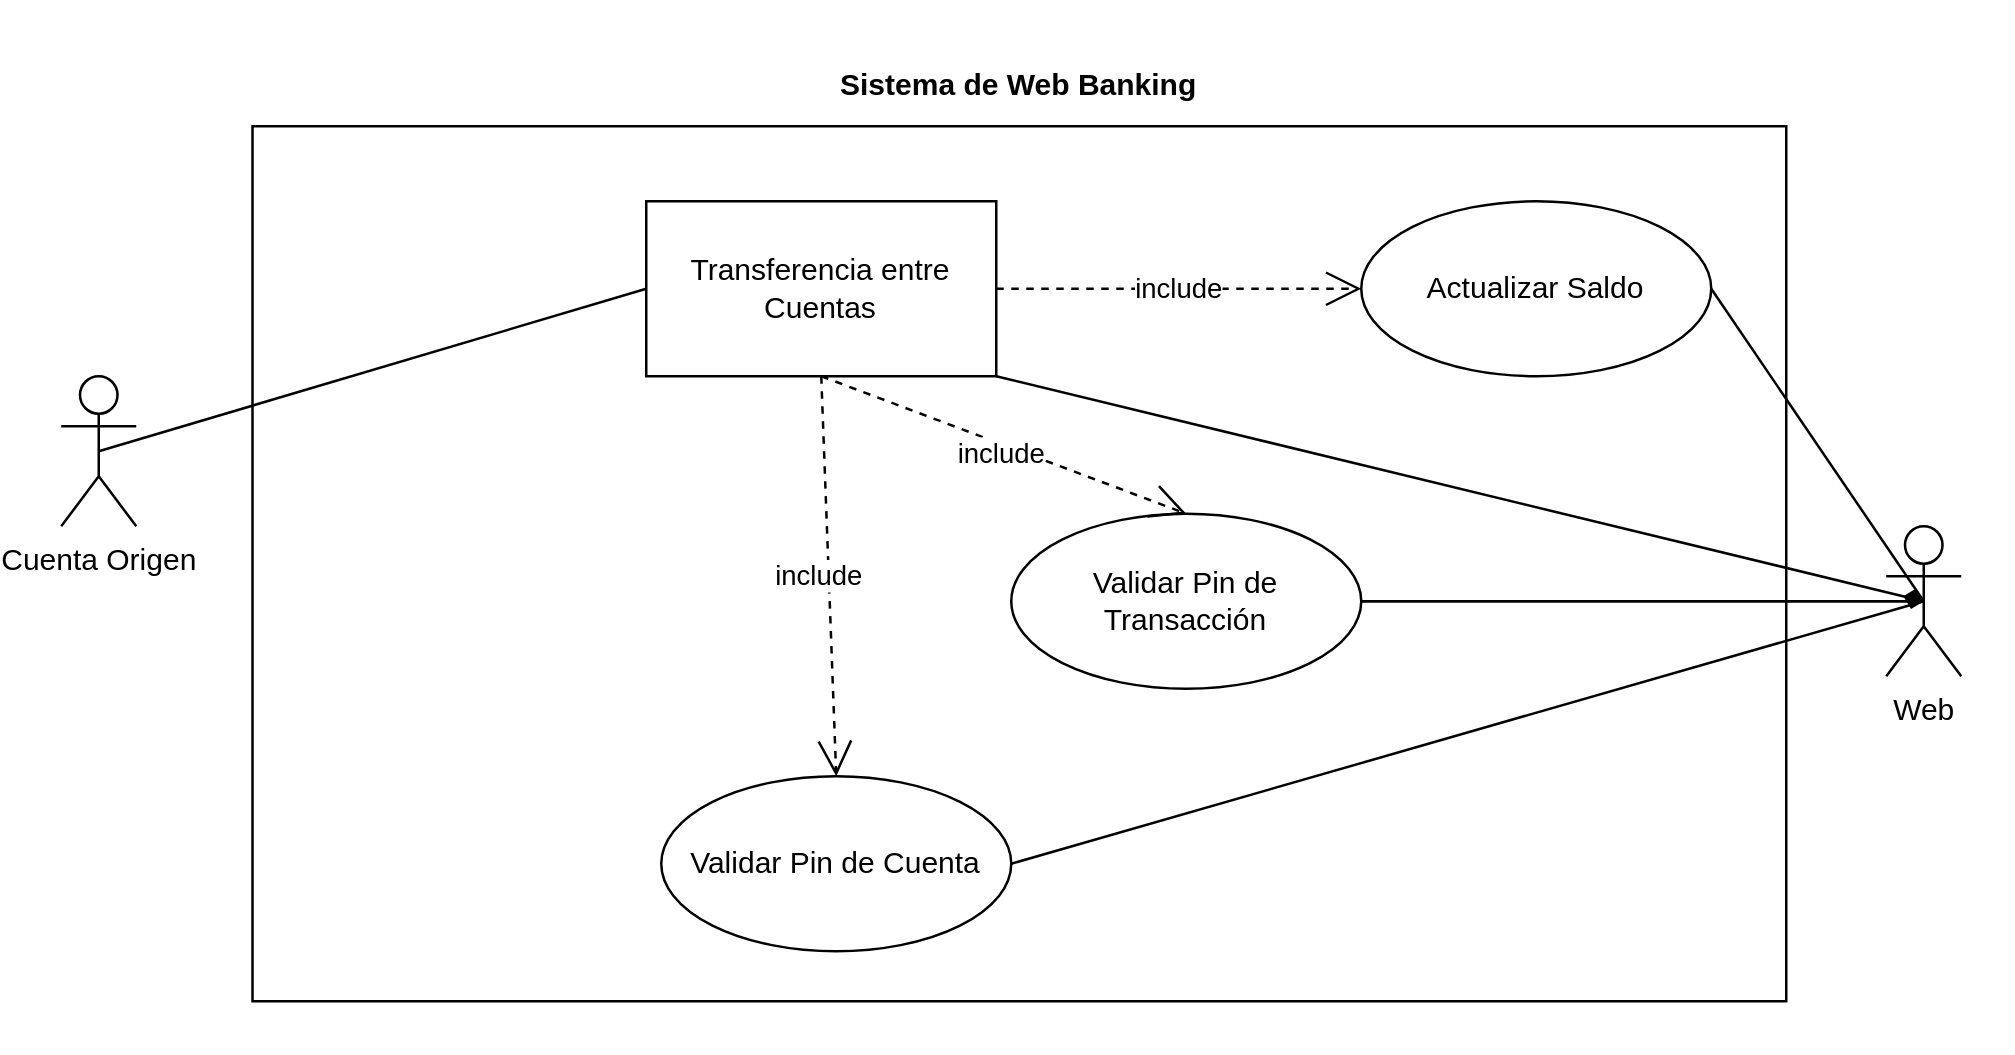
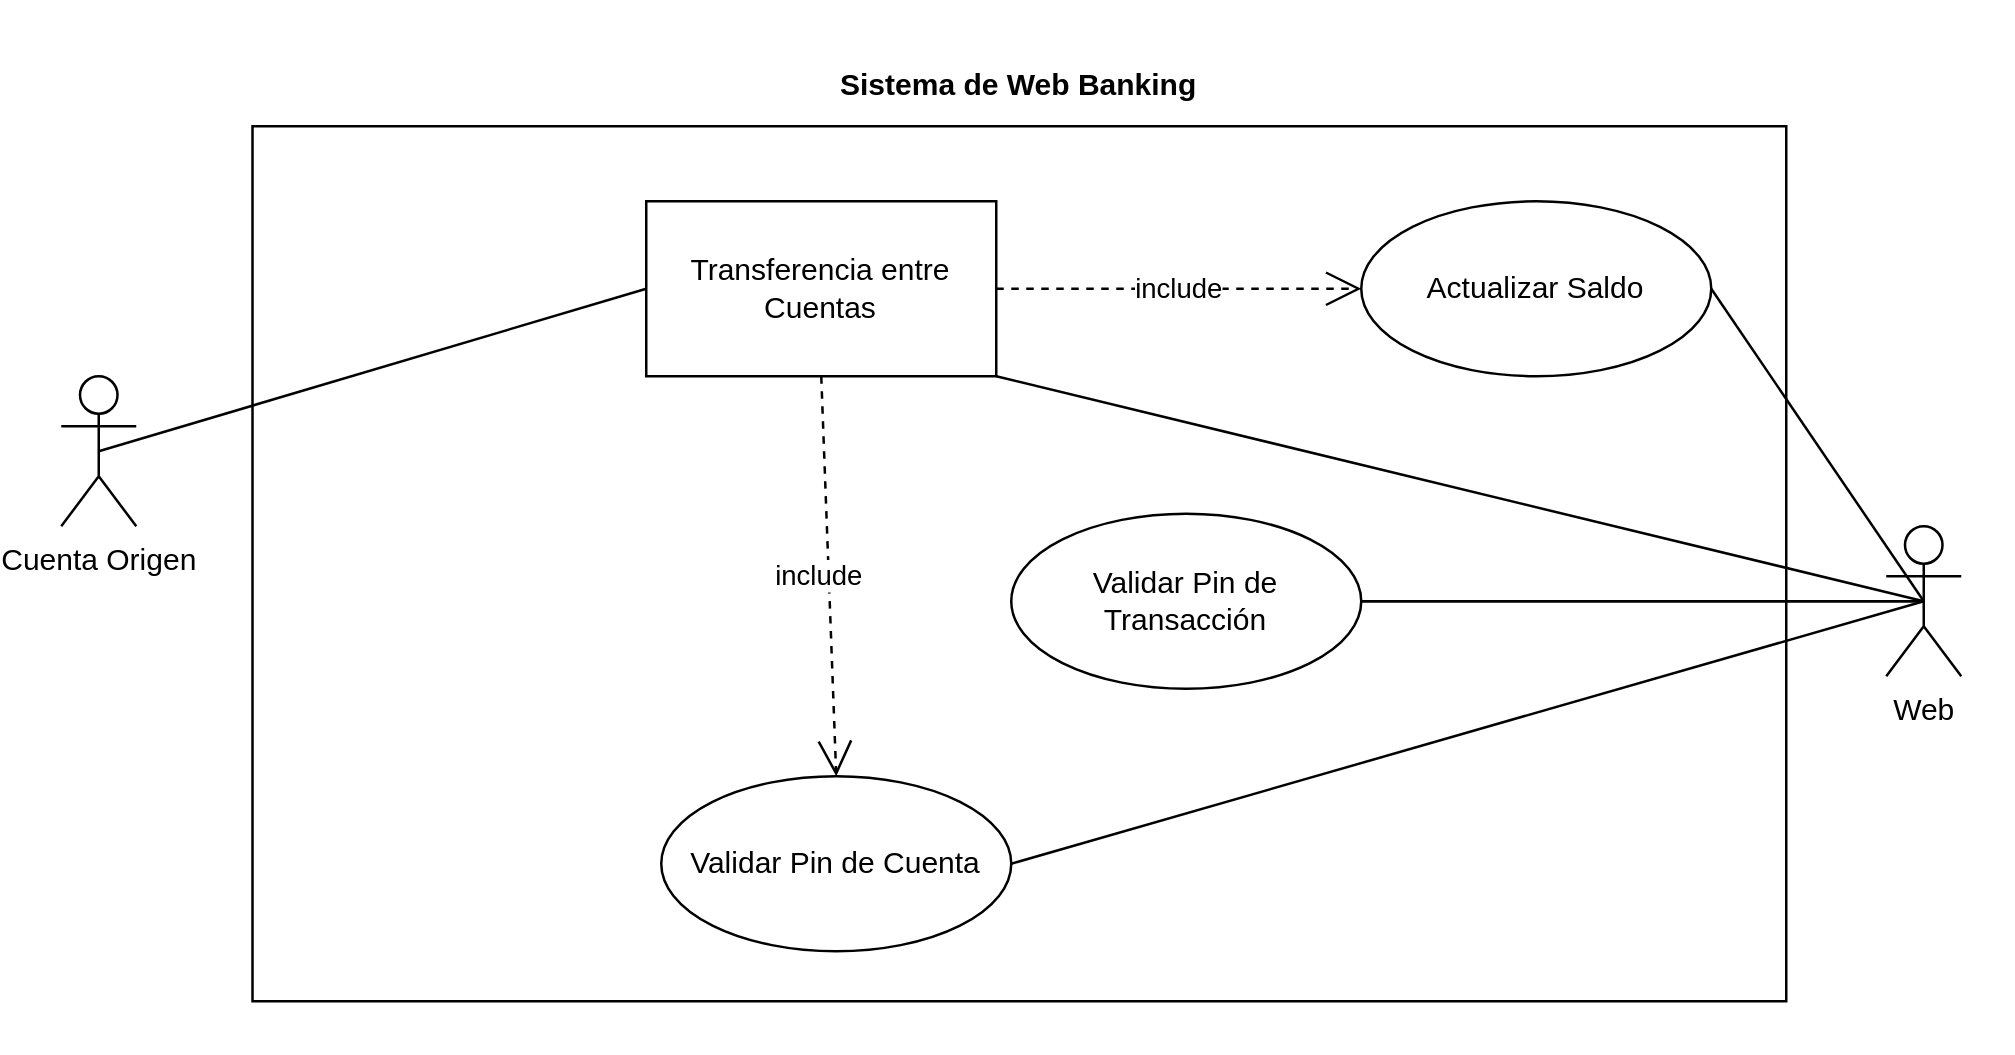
edge "Transferencia entre Cuentas" -> "Validar Pin de Transacción": removed, label "include"
edge "Transferencia entre Cuentas" -> "Web": arrowhead diamond -> none
